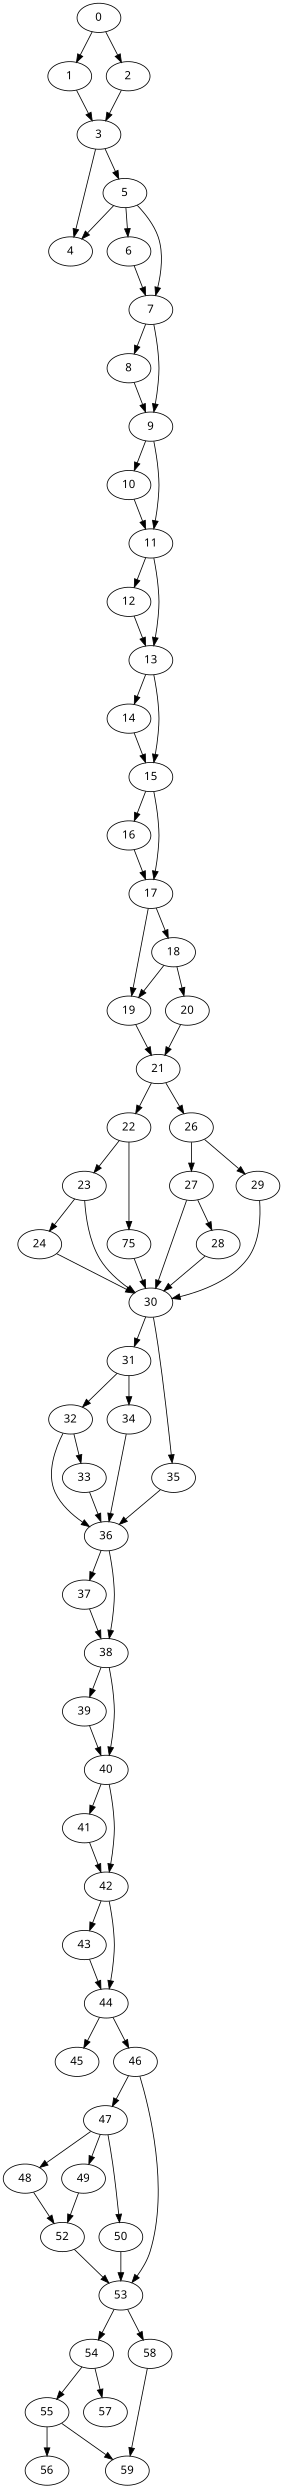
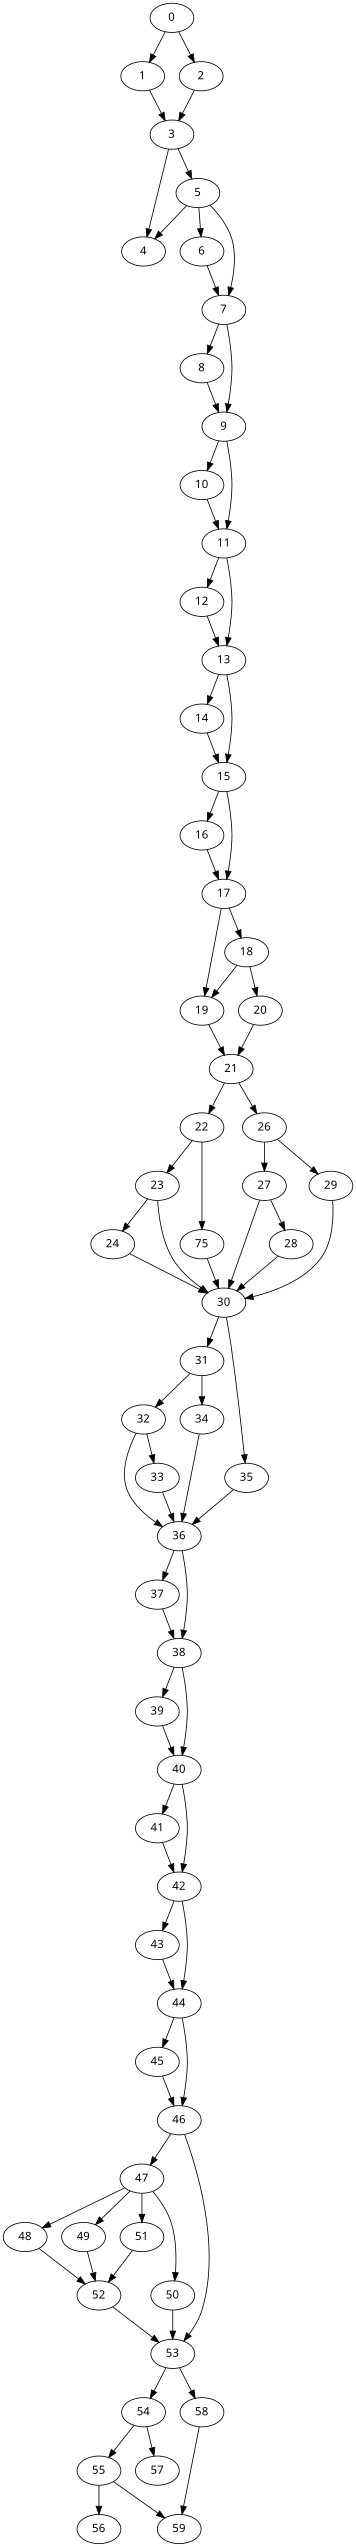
edge "45" -> "46": added
node "51": added
